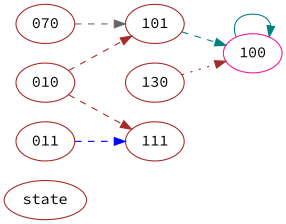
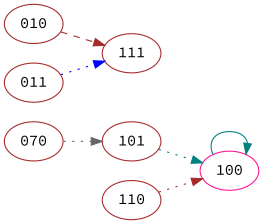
edge "070" -> "101": style dashed -> dotted
edge "101" -> "100": style dashed -> dotted
edge "010" -> "101": removed
node "130": label "130" -> "110"
edge "011" -> "111": style dashed -> dotted
node "state": removed
